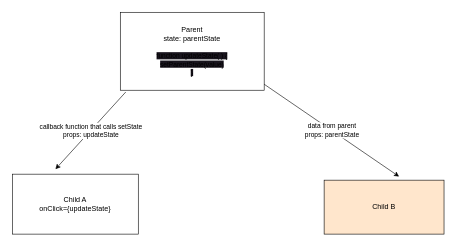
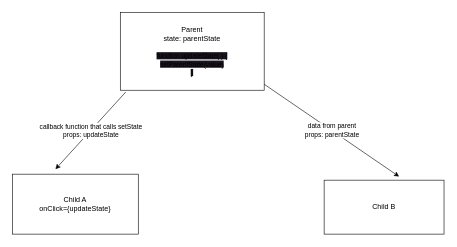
node "Child B": fillcolor #ffe6cc -> #ffffff
